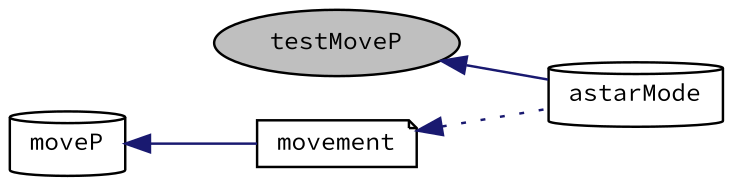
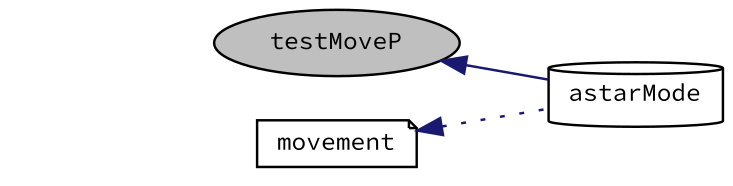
node "moveP": removed
